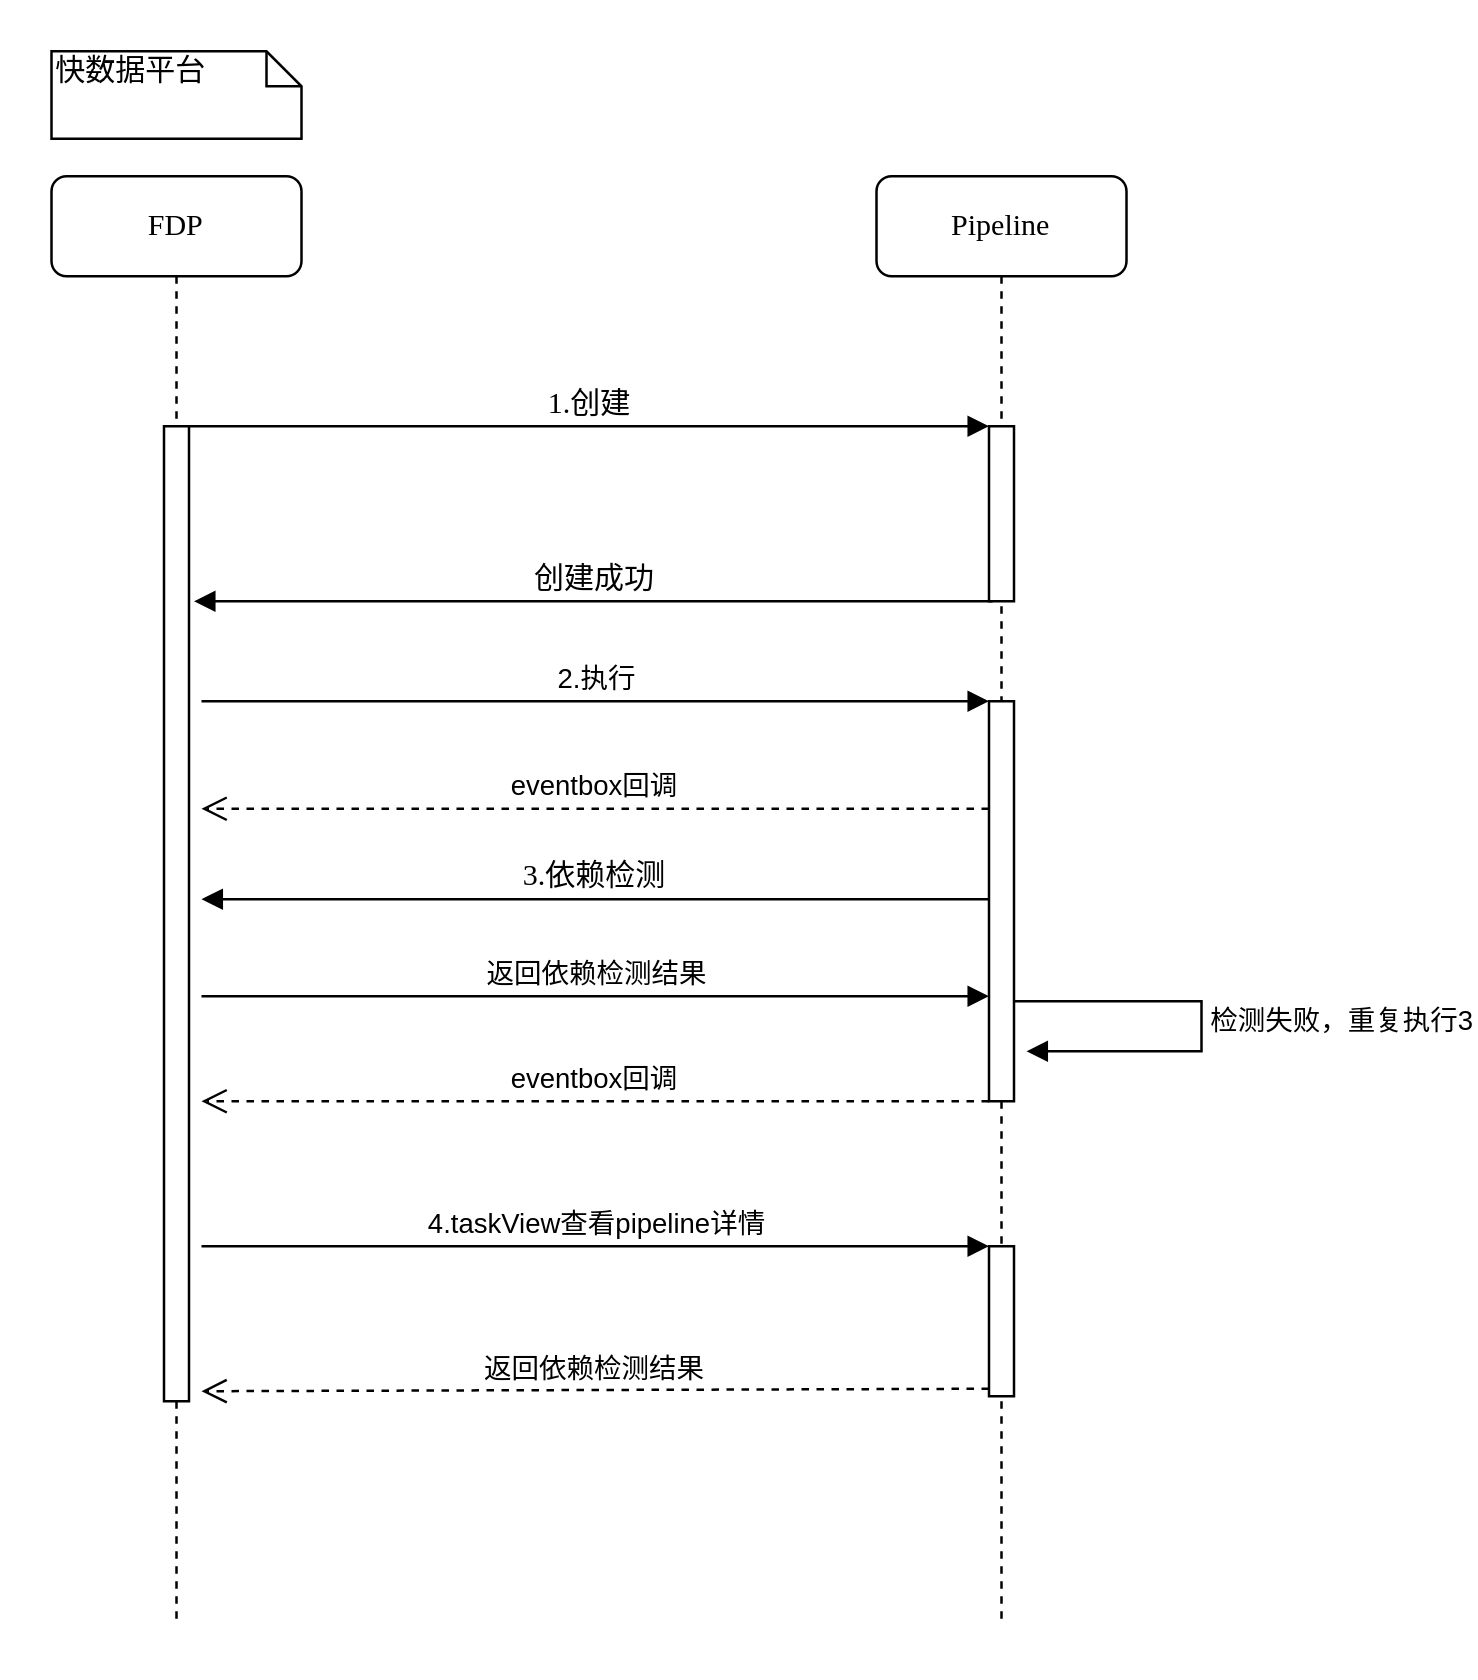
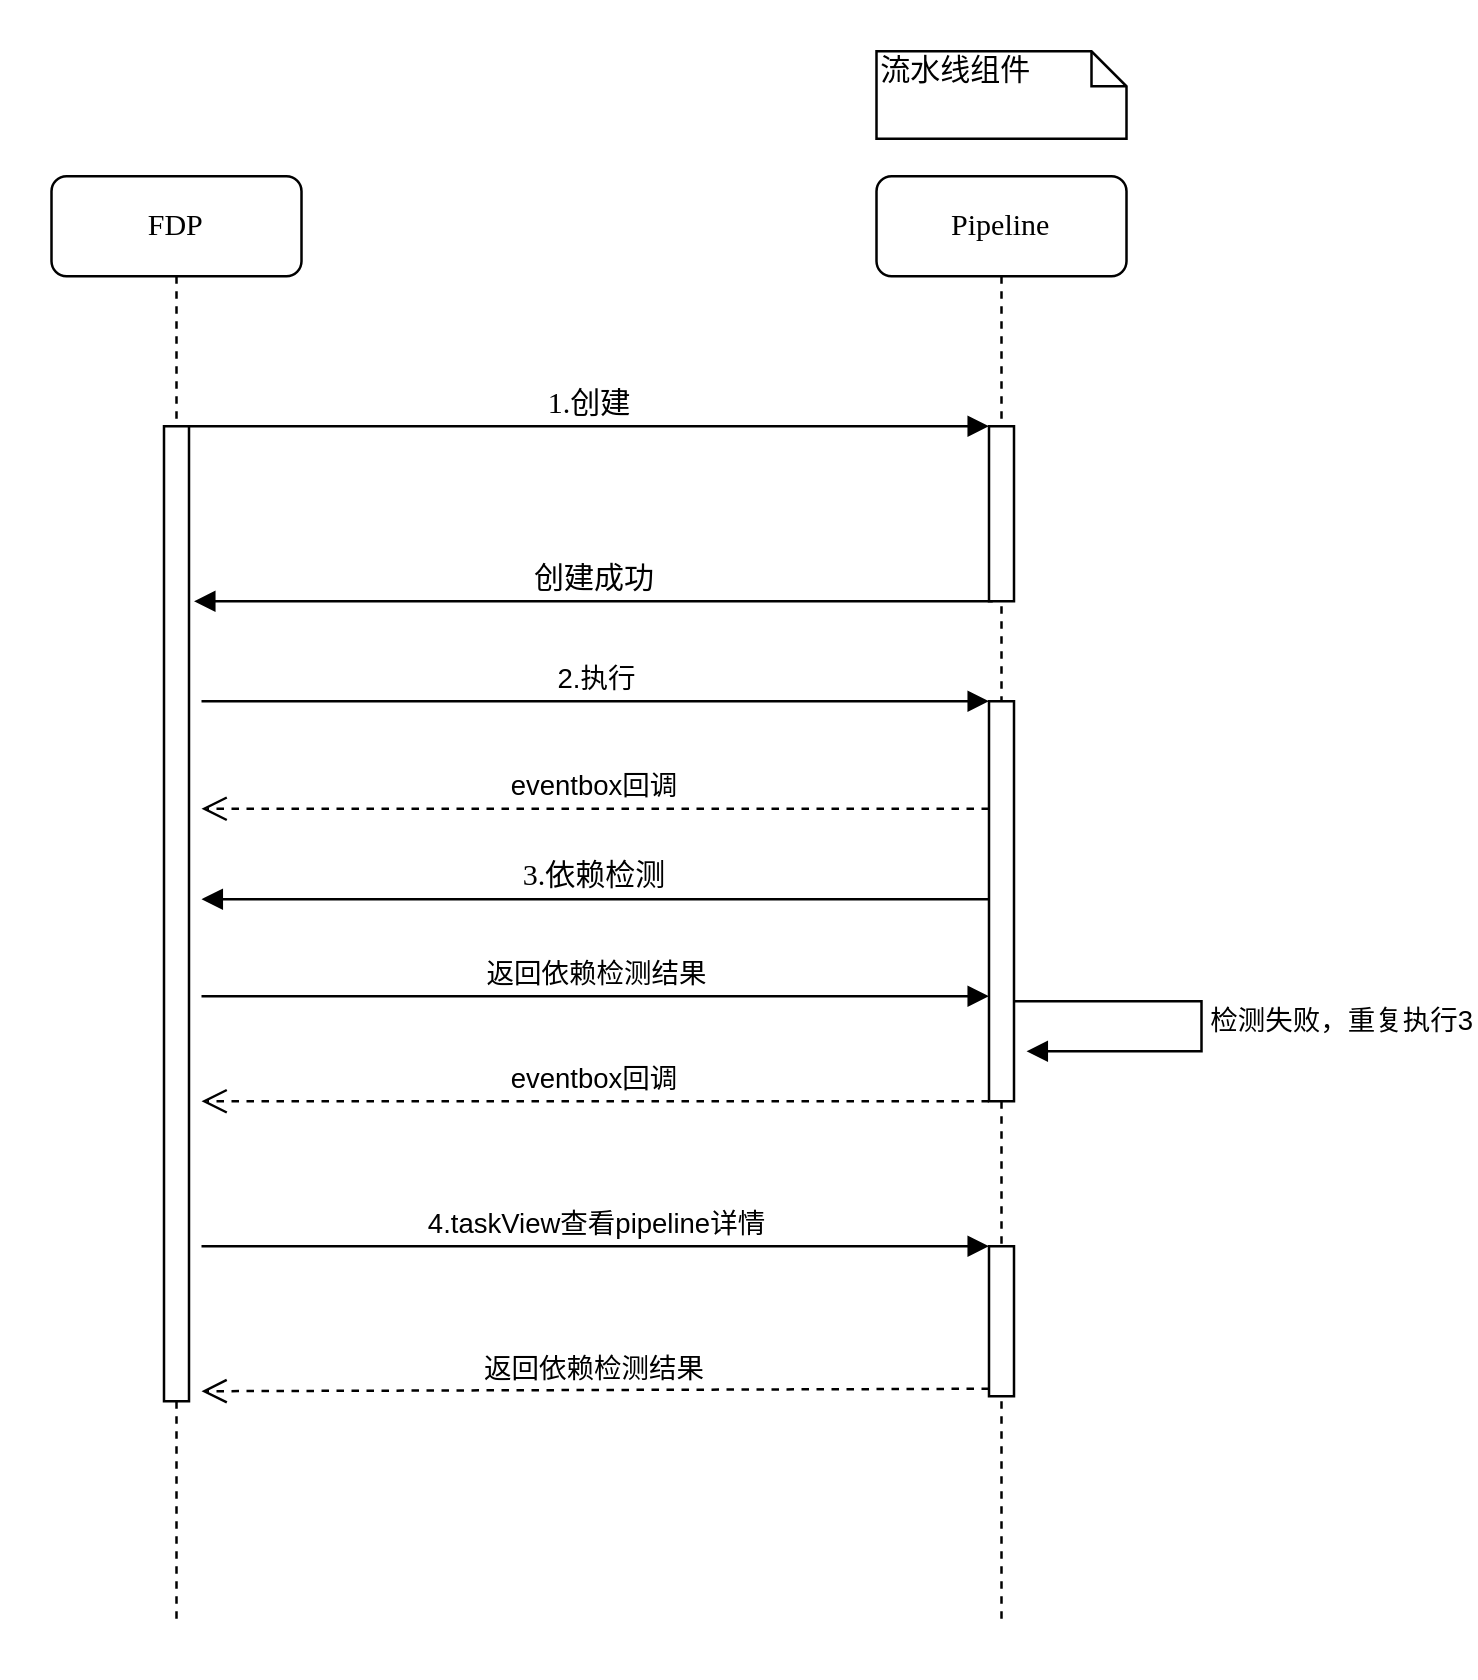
node "快数据平台": removed
node "流水线组件": added
